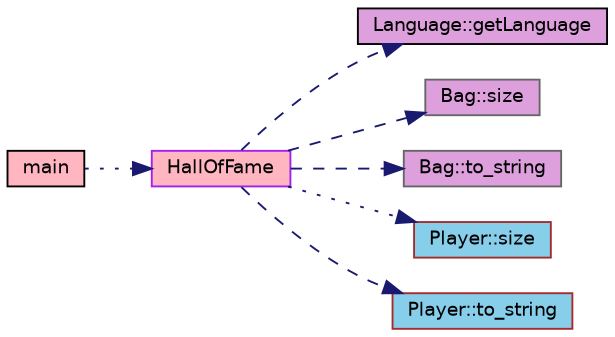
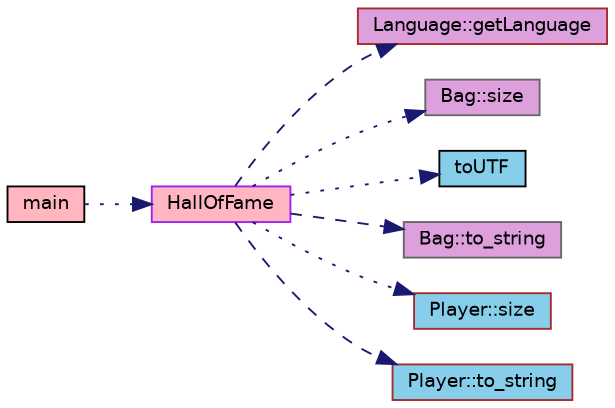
node "Language::getLanguage": color black -> brown
edge "HallOfFame" -> "Bag::size": style dashed -> dotted
node "toUTF": added
